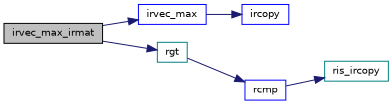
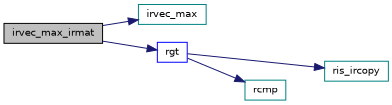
node "irvec_max": color blue -> teal
node "ircopy": removed
node "rgt": color teal -> blue
edge "rcmp" -> "ris_ircopy": now "rgt" -> "ris_ircopy"
node "rcmp": color blue -> teal
